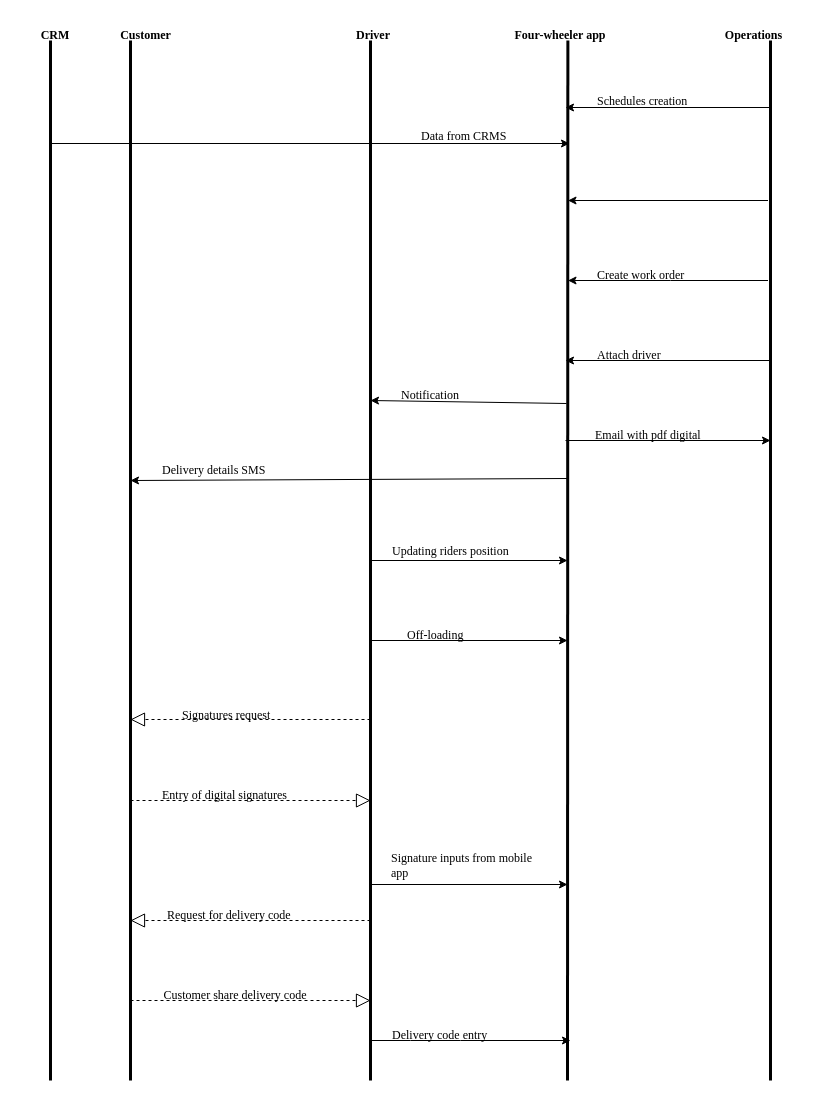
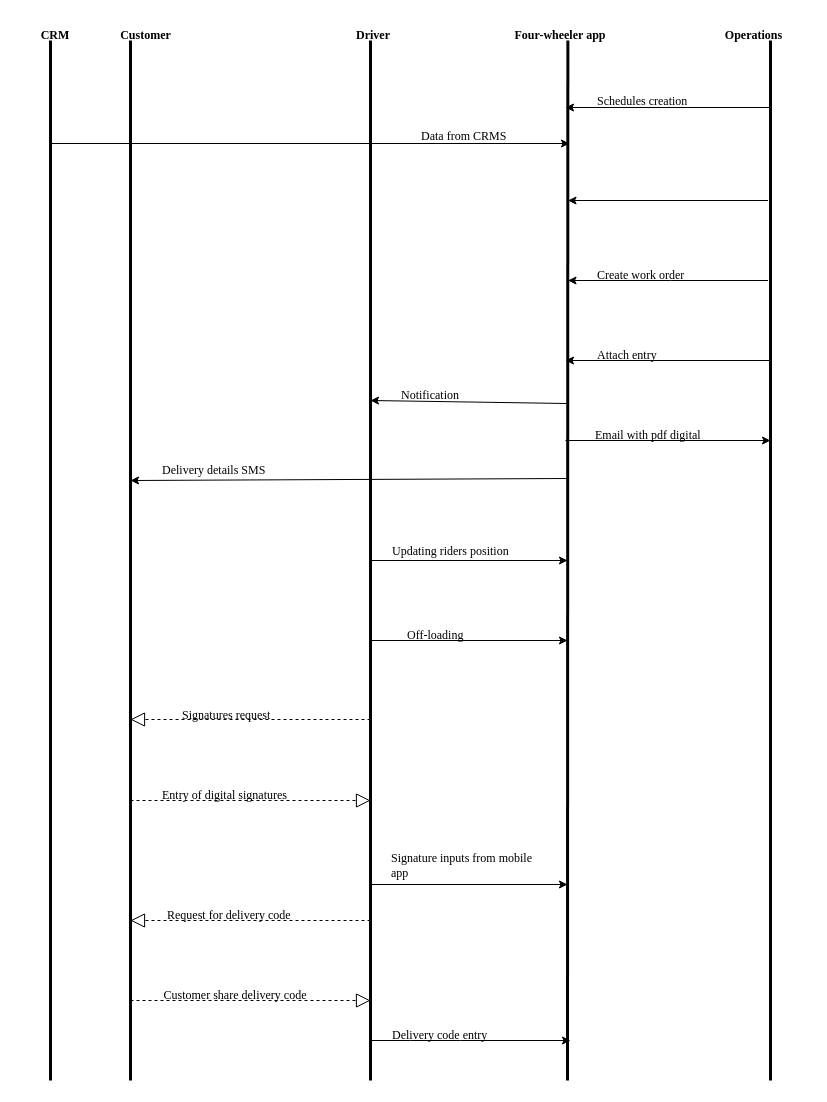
node "Attach driver": label "Attach driver" -> "Attach entry"
